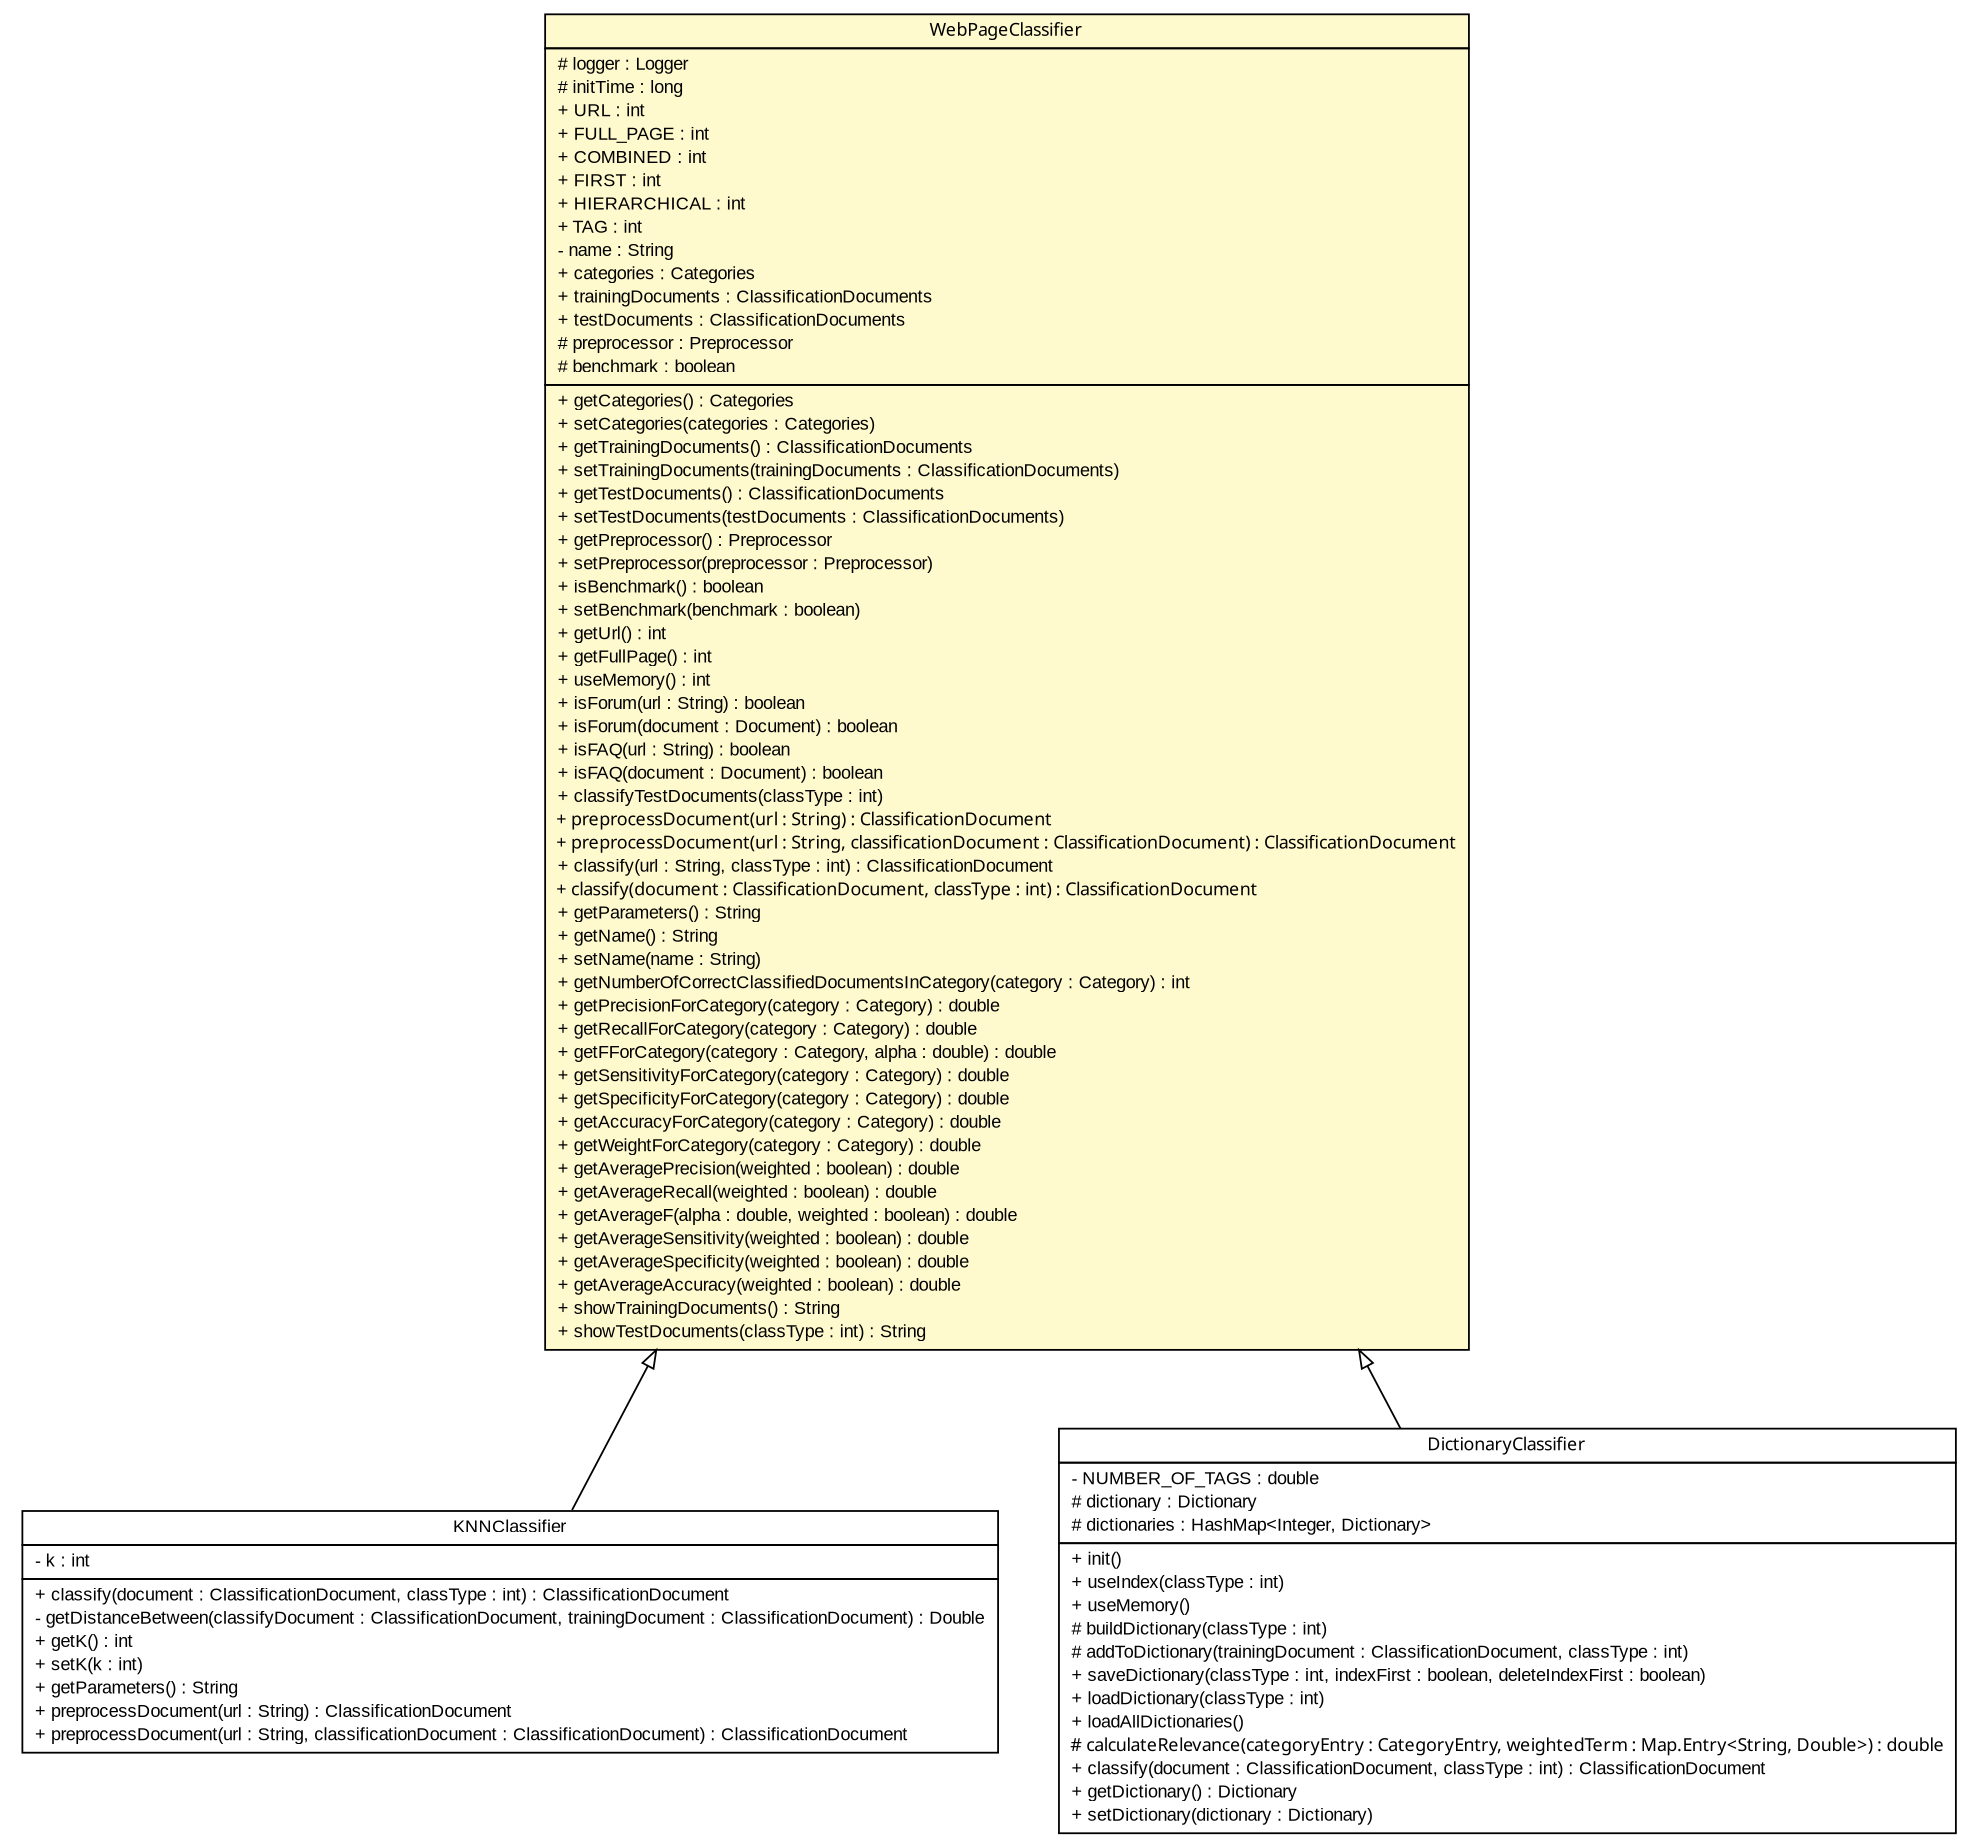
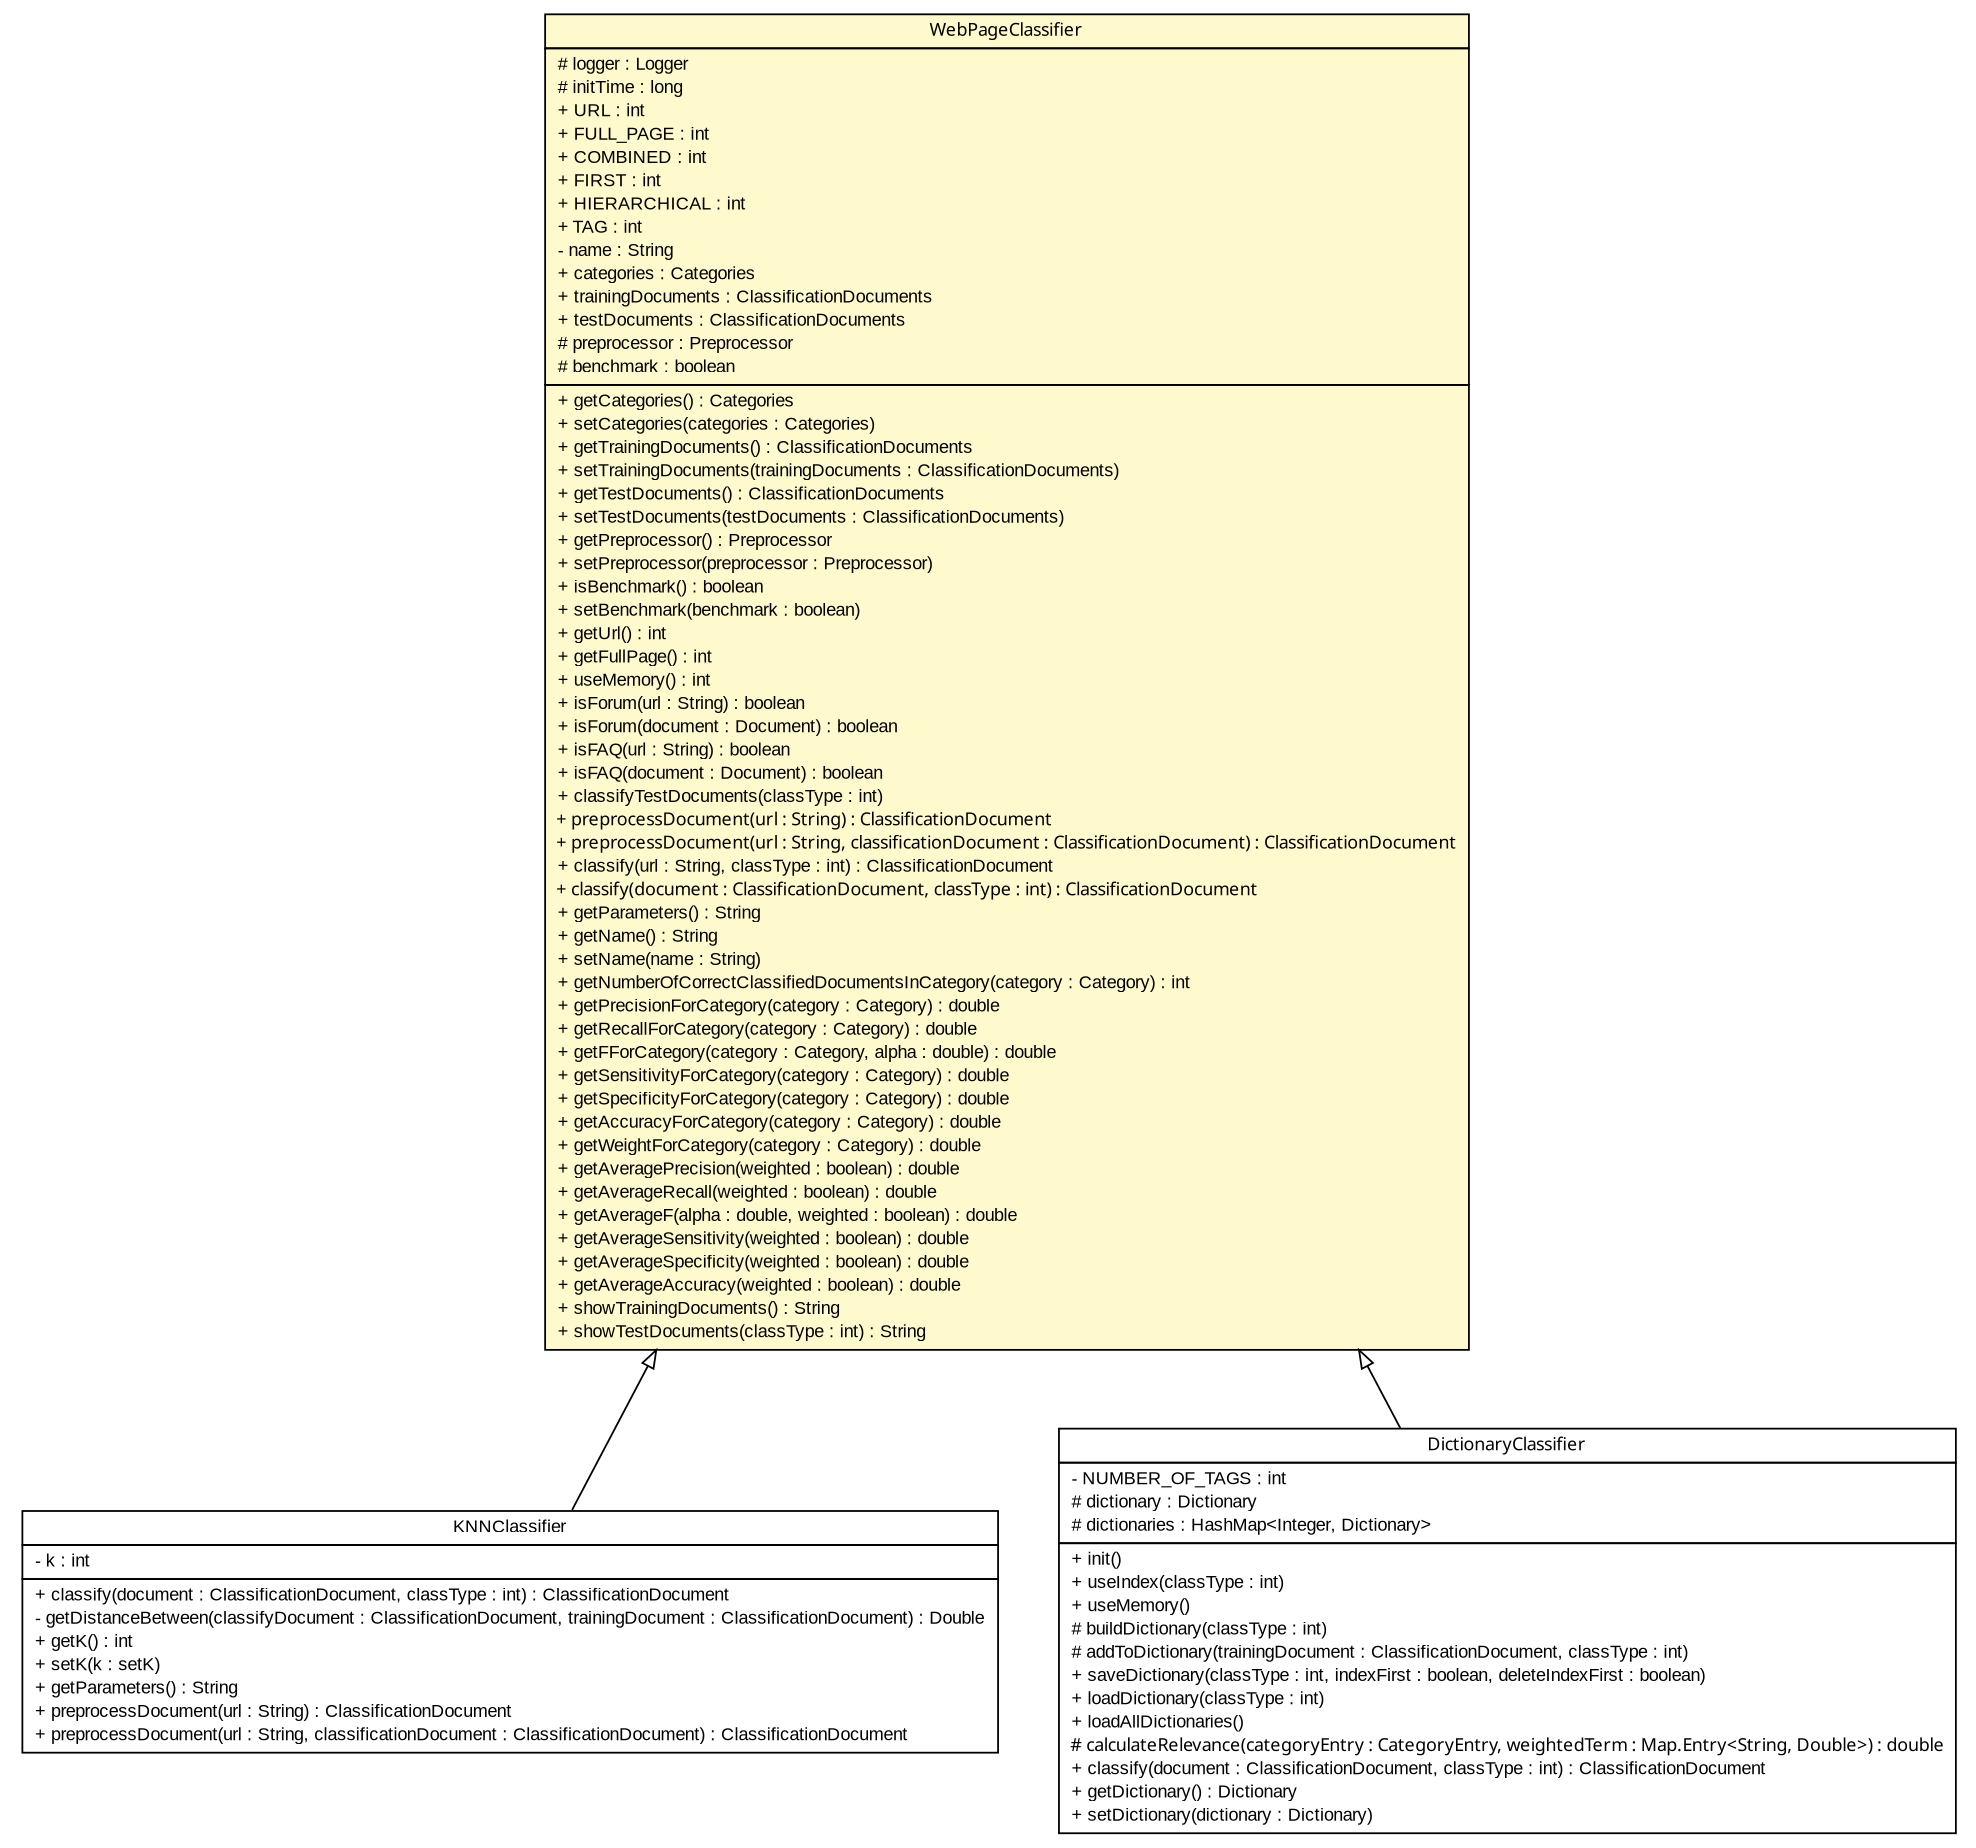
node "DictionaryClassifier": text "- NUMBER_OF_TAGS : double" -> "- NUMBER_OF_TAGS : int"
node "KNNClassifier": text "+ setK(k : int)" -> "+ setK(k : setK)"
